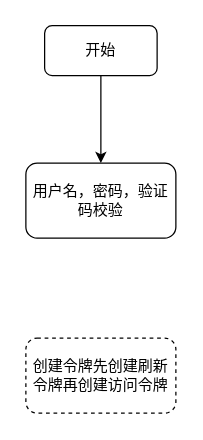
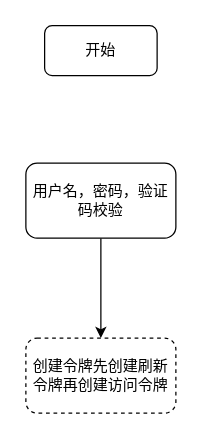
edge "开始" -> "用户名，密码，验证码校验": removed
edge "用户名，密码，验证码校验" -> "创建令牌先创建刷新令牌再创建访问令牌": added
